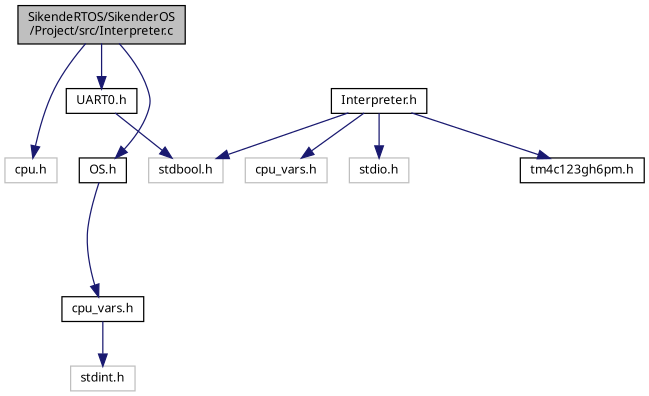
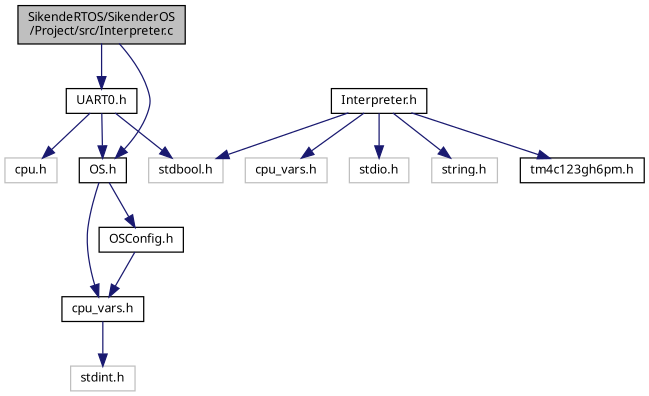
edge "SikendeRTOS/SikenderOS /Project/src/Interpreter.c" -> "cpu.h": now "UART0.h" -> "cpu.h"
edge "UART0.h" -> "OS.h": added
node "string.h": added
node "OSConfig.h": added
